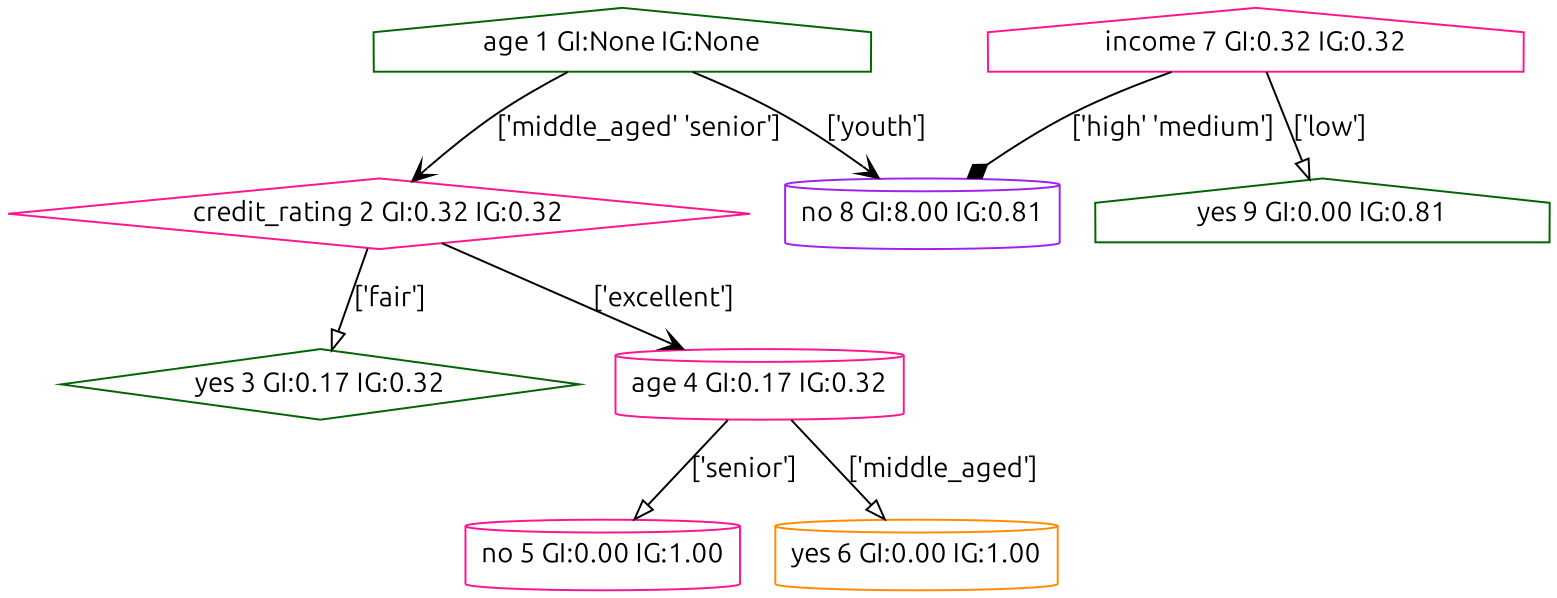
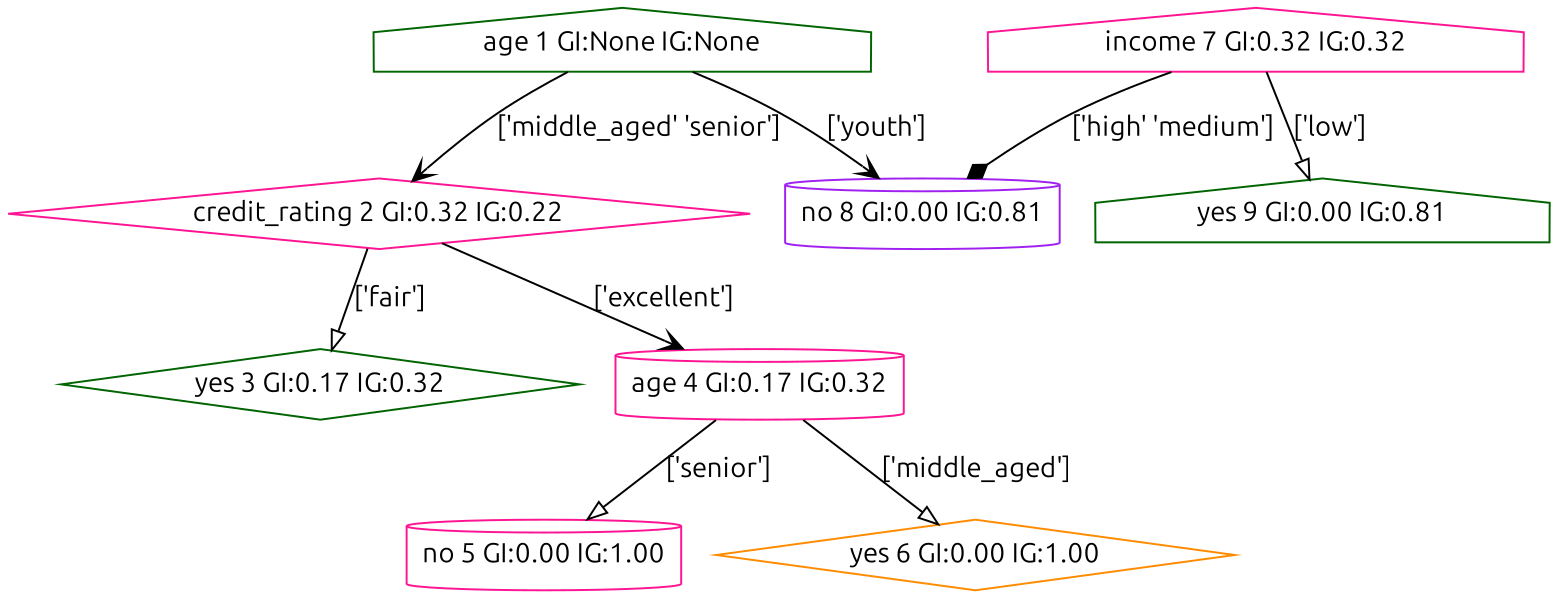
node "credit_rating 2 GI:0.32 IG:0.32": label "credit_rating 2 GI:0.32 IG:0.32" -> "credit_rating 2 GI:0.32 IG:0.22"
node "no 8 GI:8.00 IG:0.81": label "no 8 GI:8.00 IG:0.81" -> "no 8 GI:0.00 IG:0.81"
node "yes 6 GI:0.00 IG:1.00": shape cylinder -> diamond
